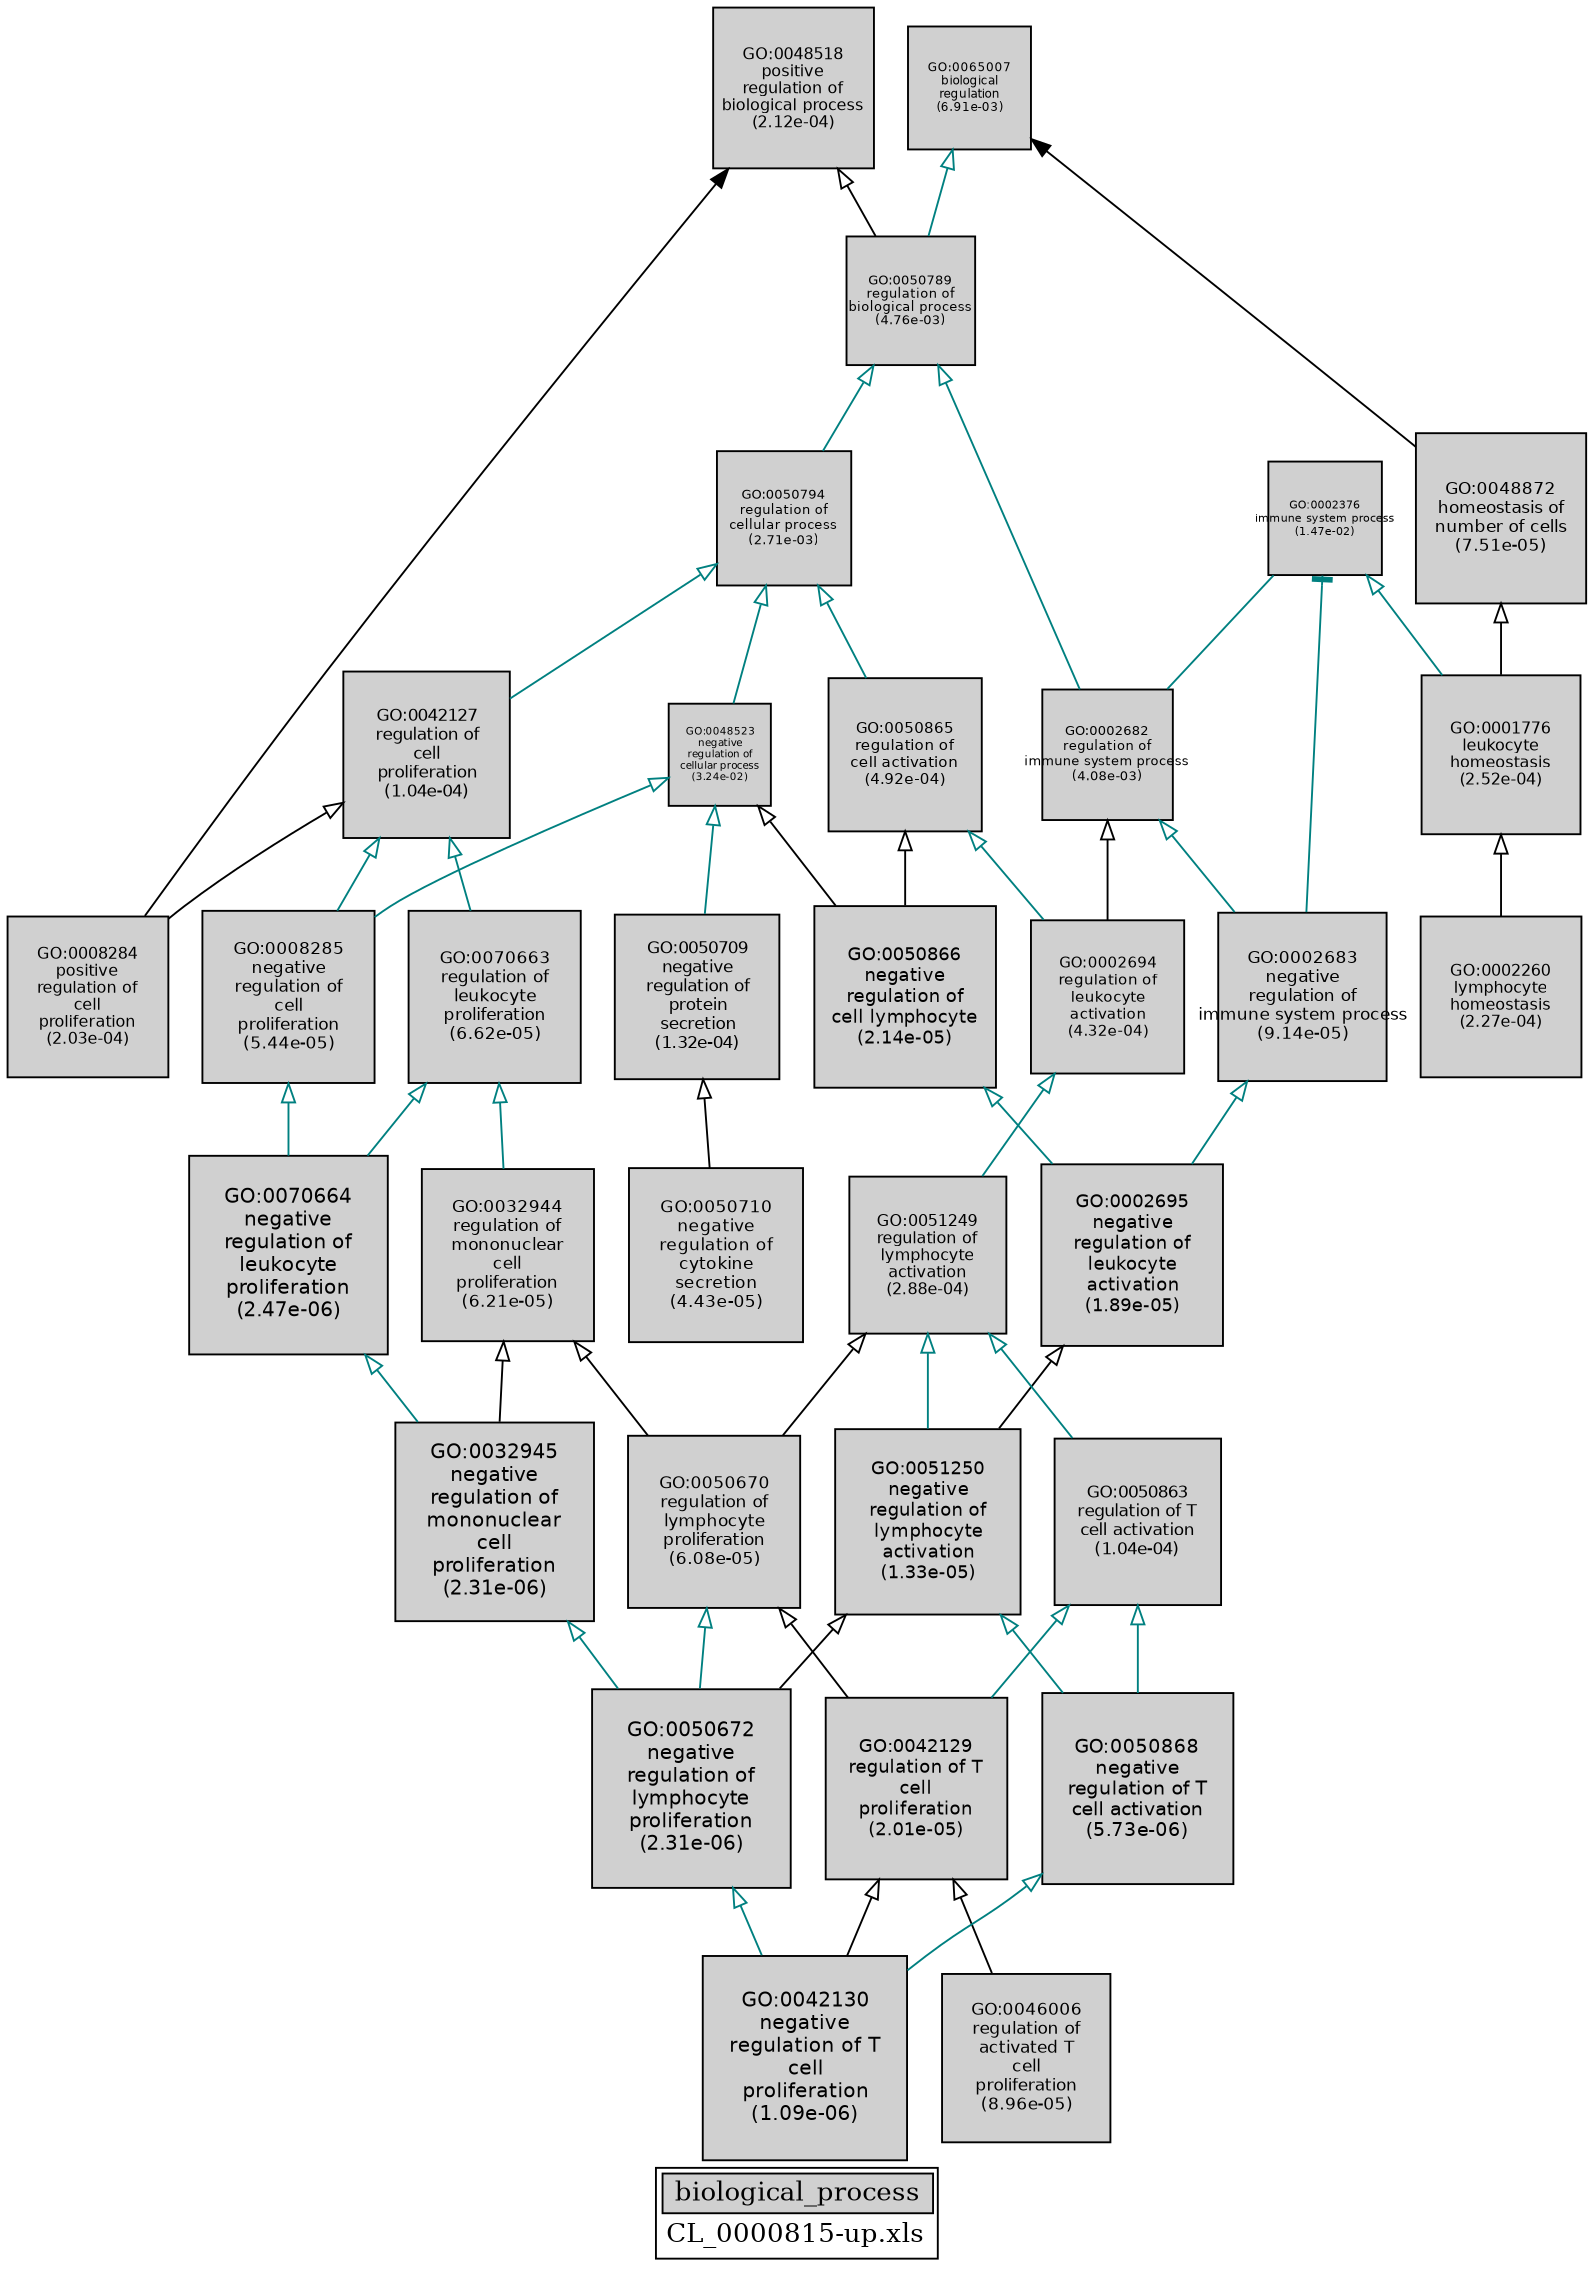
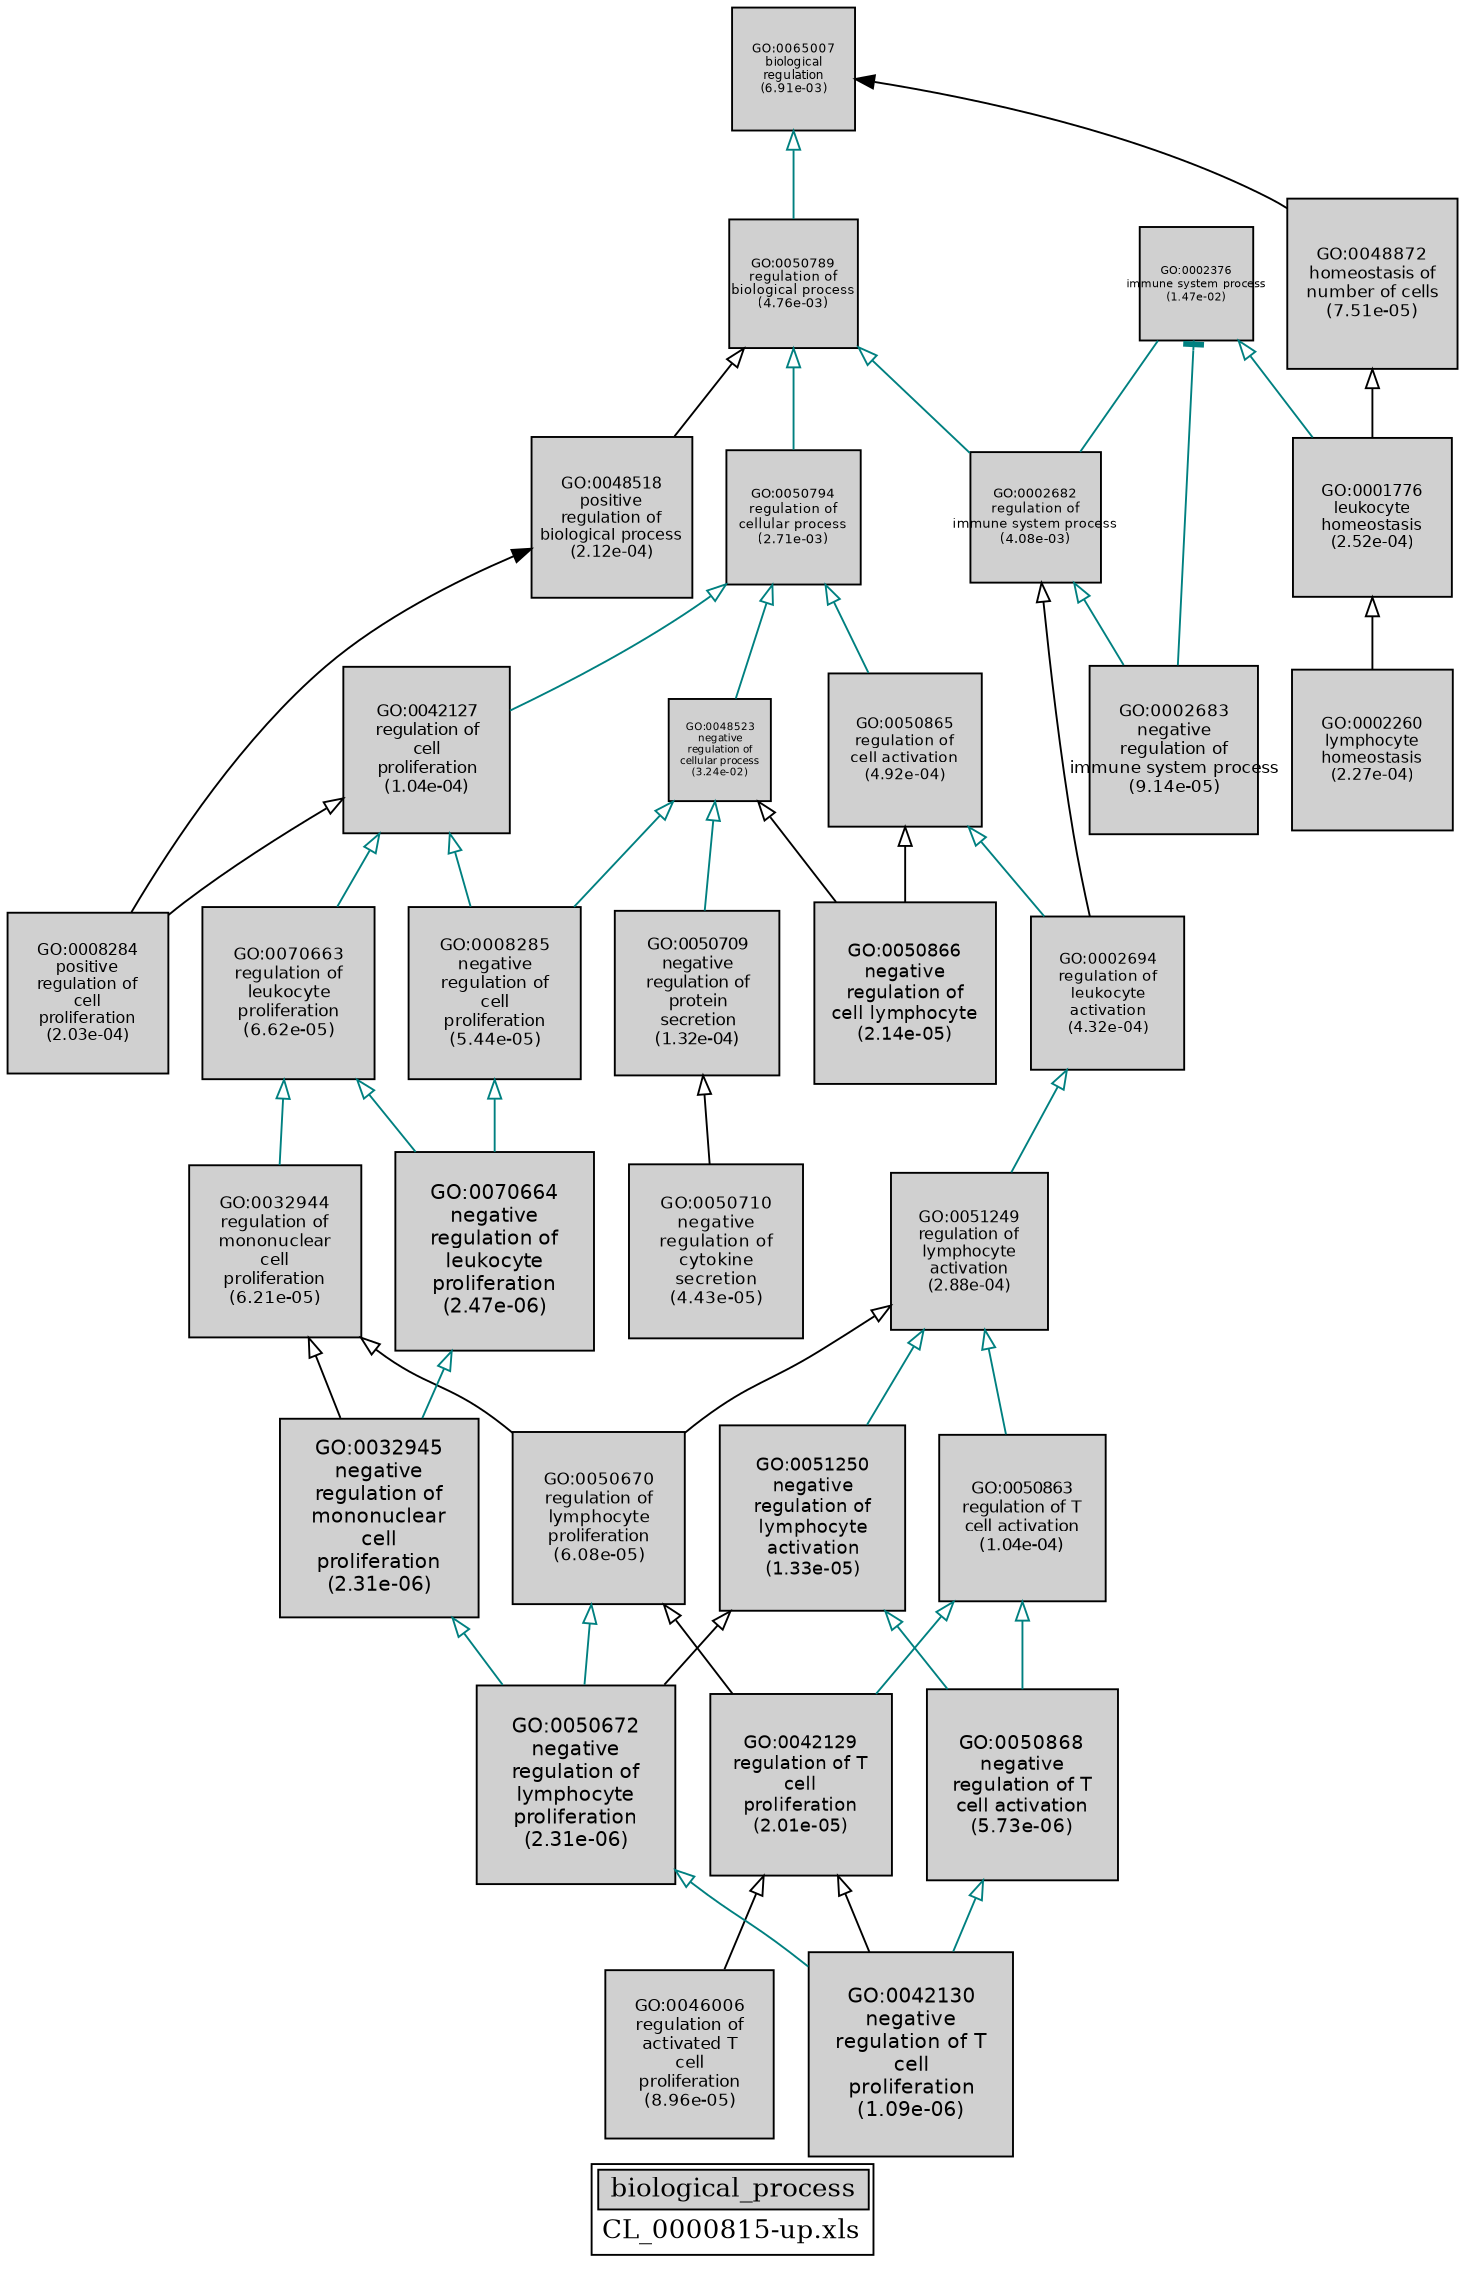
edge "GO:0050789" -> "GO:0048518": reversed
node "GO:0002695": removed
